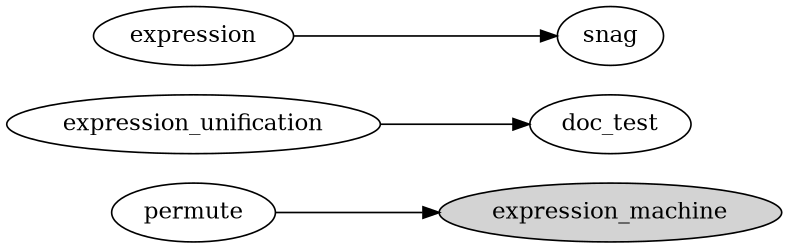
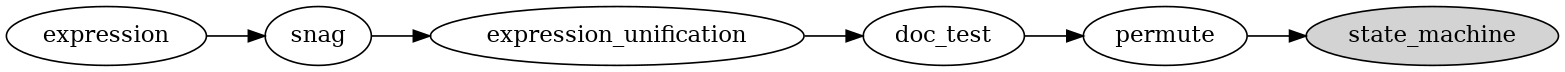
edge "snag" -> "expression_unification": added
edge "doc_test" -> "permute": added
node "expression_machine": label "expression_machine" -> "state_machine"
